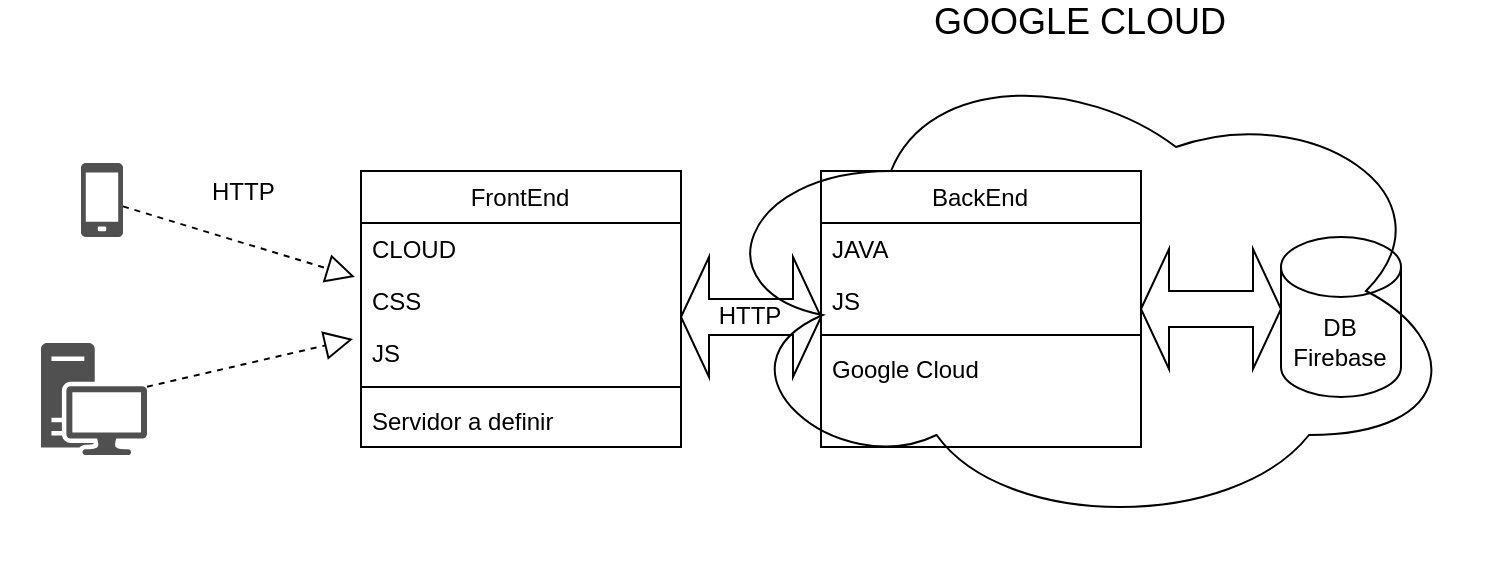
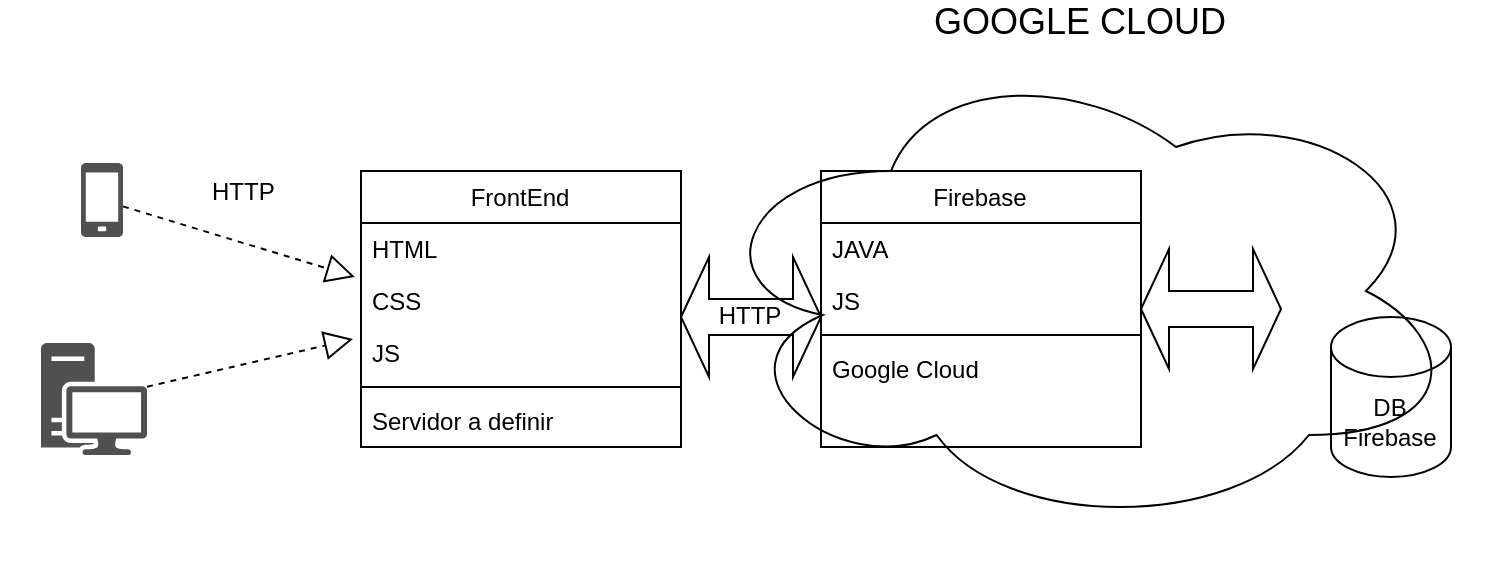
node "BackEnd": label "BackEnd" -> "Firebase"
node "CLOUD": label "CLOUD" -> "HTML"
node "DB Firebase": moved (1341, 317) -> (1391, 397)
